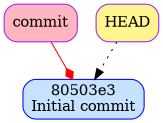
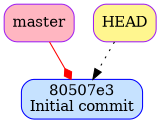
node "commit": label "commit" -> "master"
node "80503e3 Initial commit": label "80503e3 Initial commit" -> "80507e3 Initial commit"
